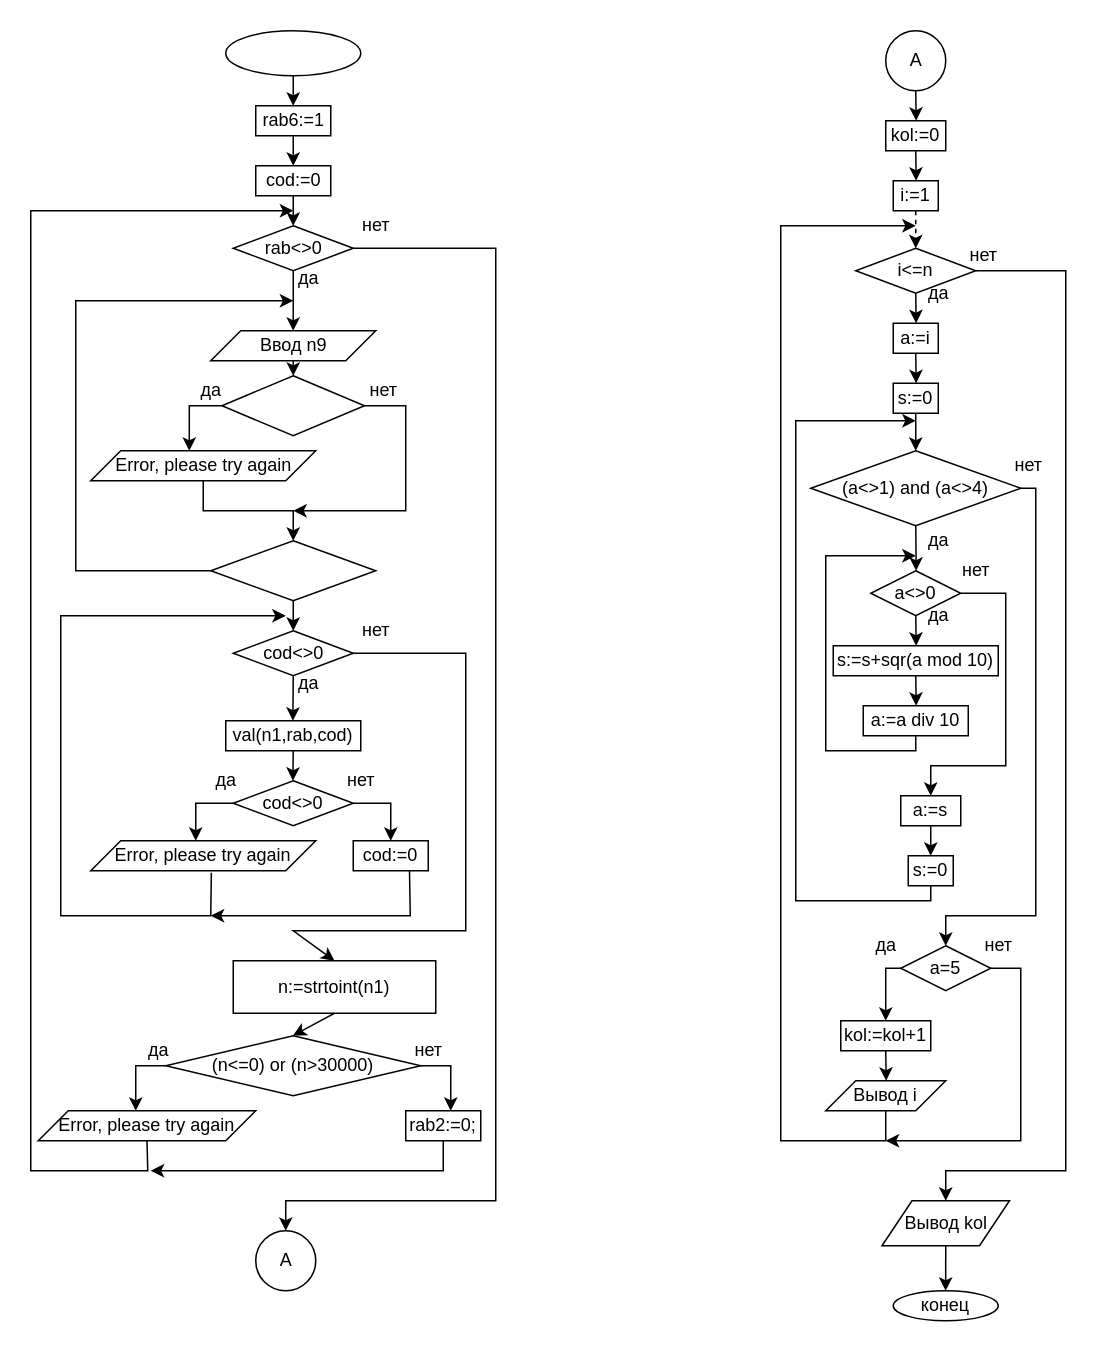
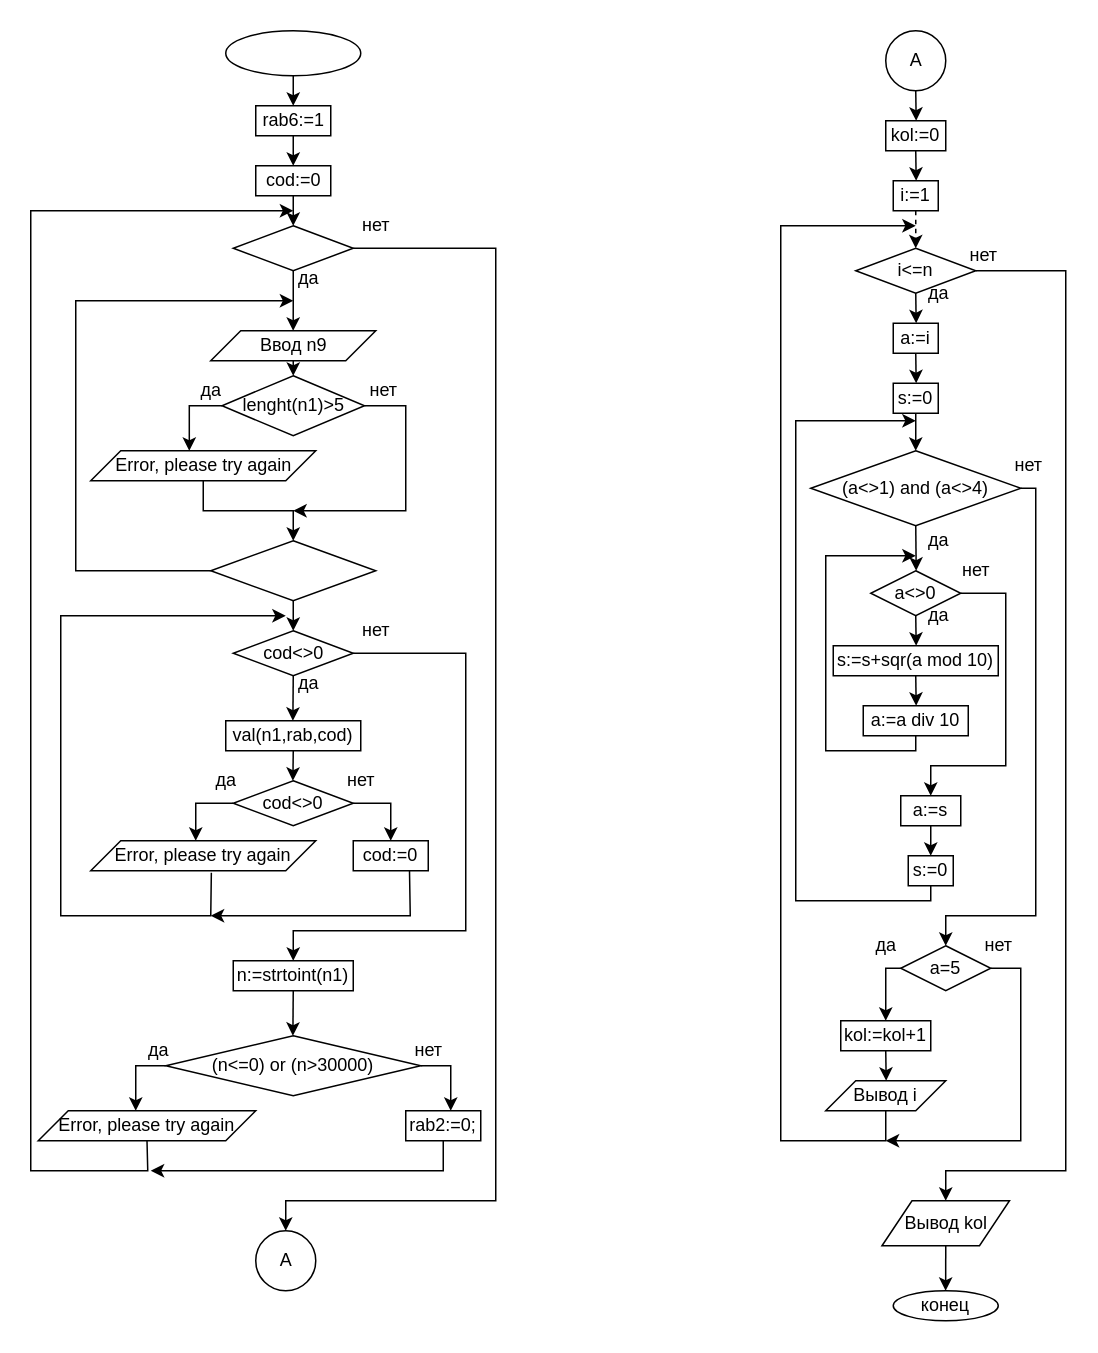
node "rab<>0": removed
node "lenght(n1)>5": added
node "n:=strtoint(n1)": size 203x53 -> 120x30
